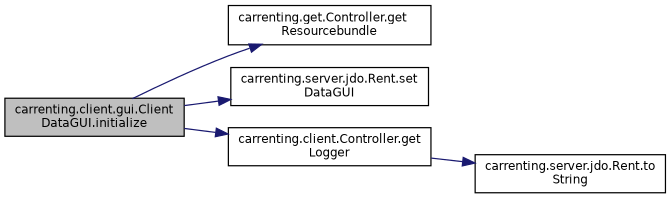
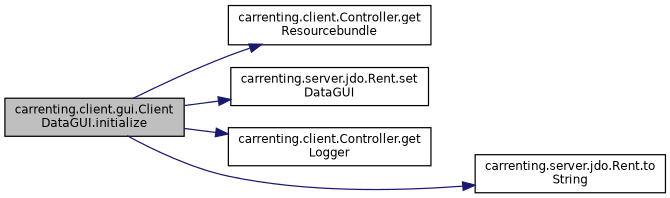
node "carrenting.get.Controller.get Resourcebundle": label "carrenting.get.Controller.get Resourcebundle" -> "carrenting.client.Controller.get Resourcebundle"
edge "carrenting.client.Controller.get Logger" -> "carrenting.server.jdo.Rent.to String": now "carrenting.client.gui.Client DataGUI.initialize" -> "carrenting.server.jdo.Rent.to String"
